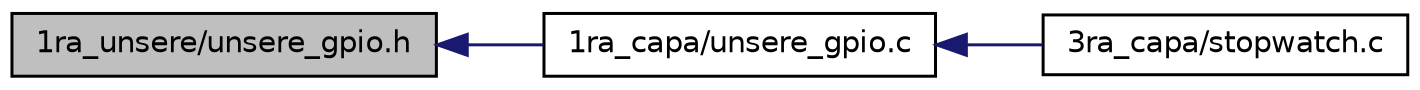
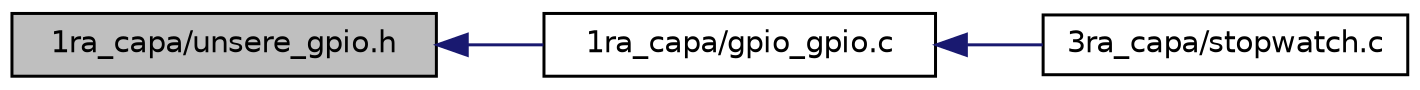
node "1ra_unsere/unsere_gpio.h": label "1ra_unsere/unsere_gpio.h" -> "1ra_capa/unsere_gpio.h"
node "1ra_capa/unsere_gpio.c": label "1ra_capa/unsere_gpio.c" -> "1ra_capa/gpio_gpio.c"
